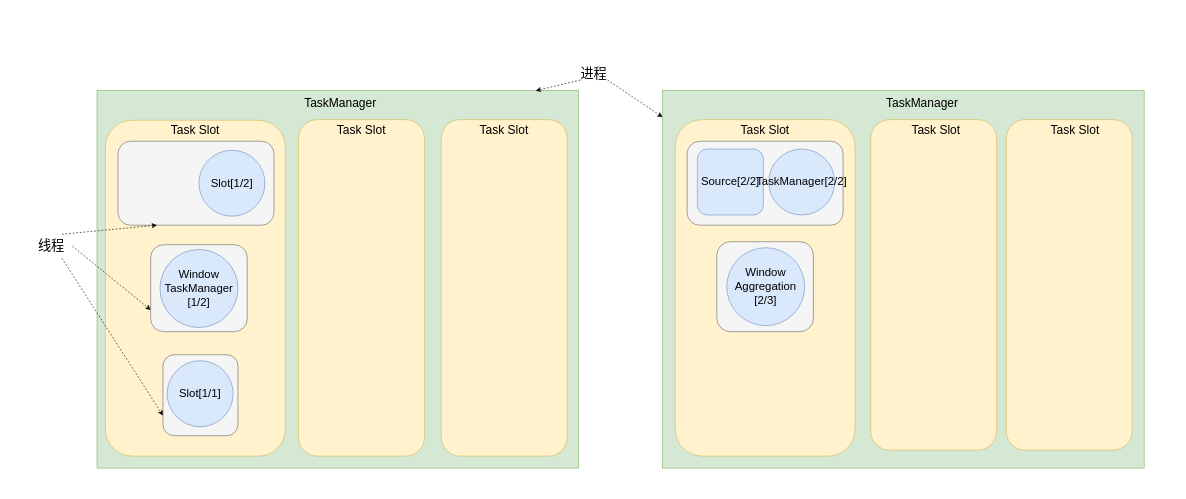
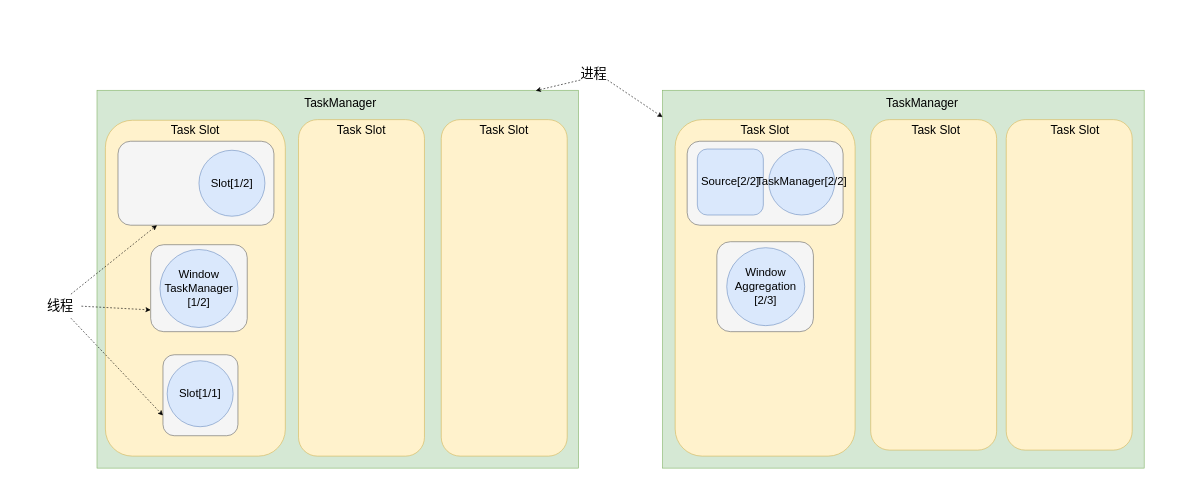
node "线程": moved (51, 246) -> (60, 306)
